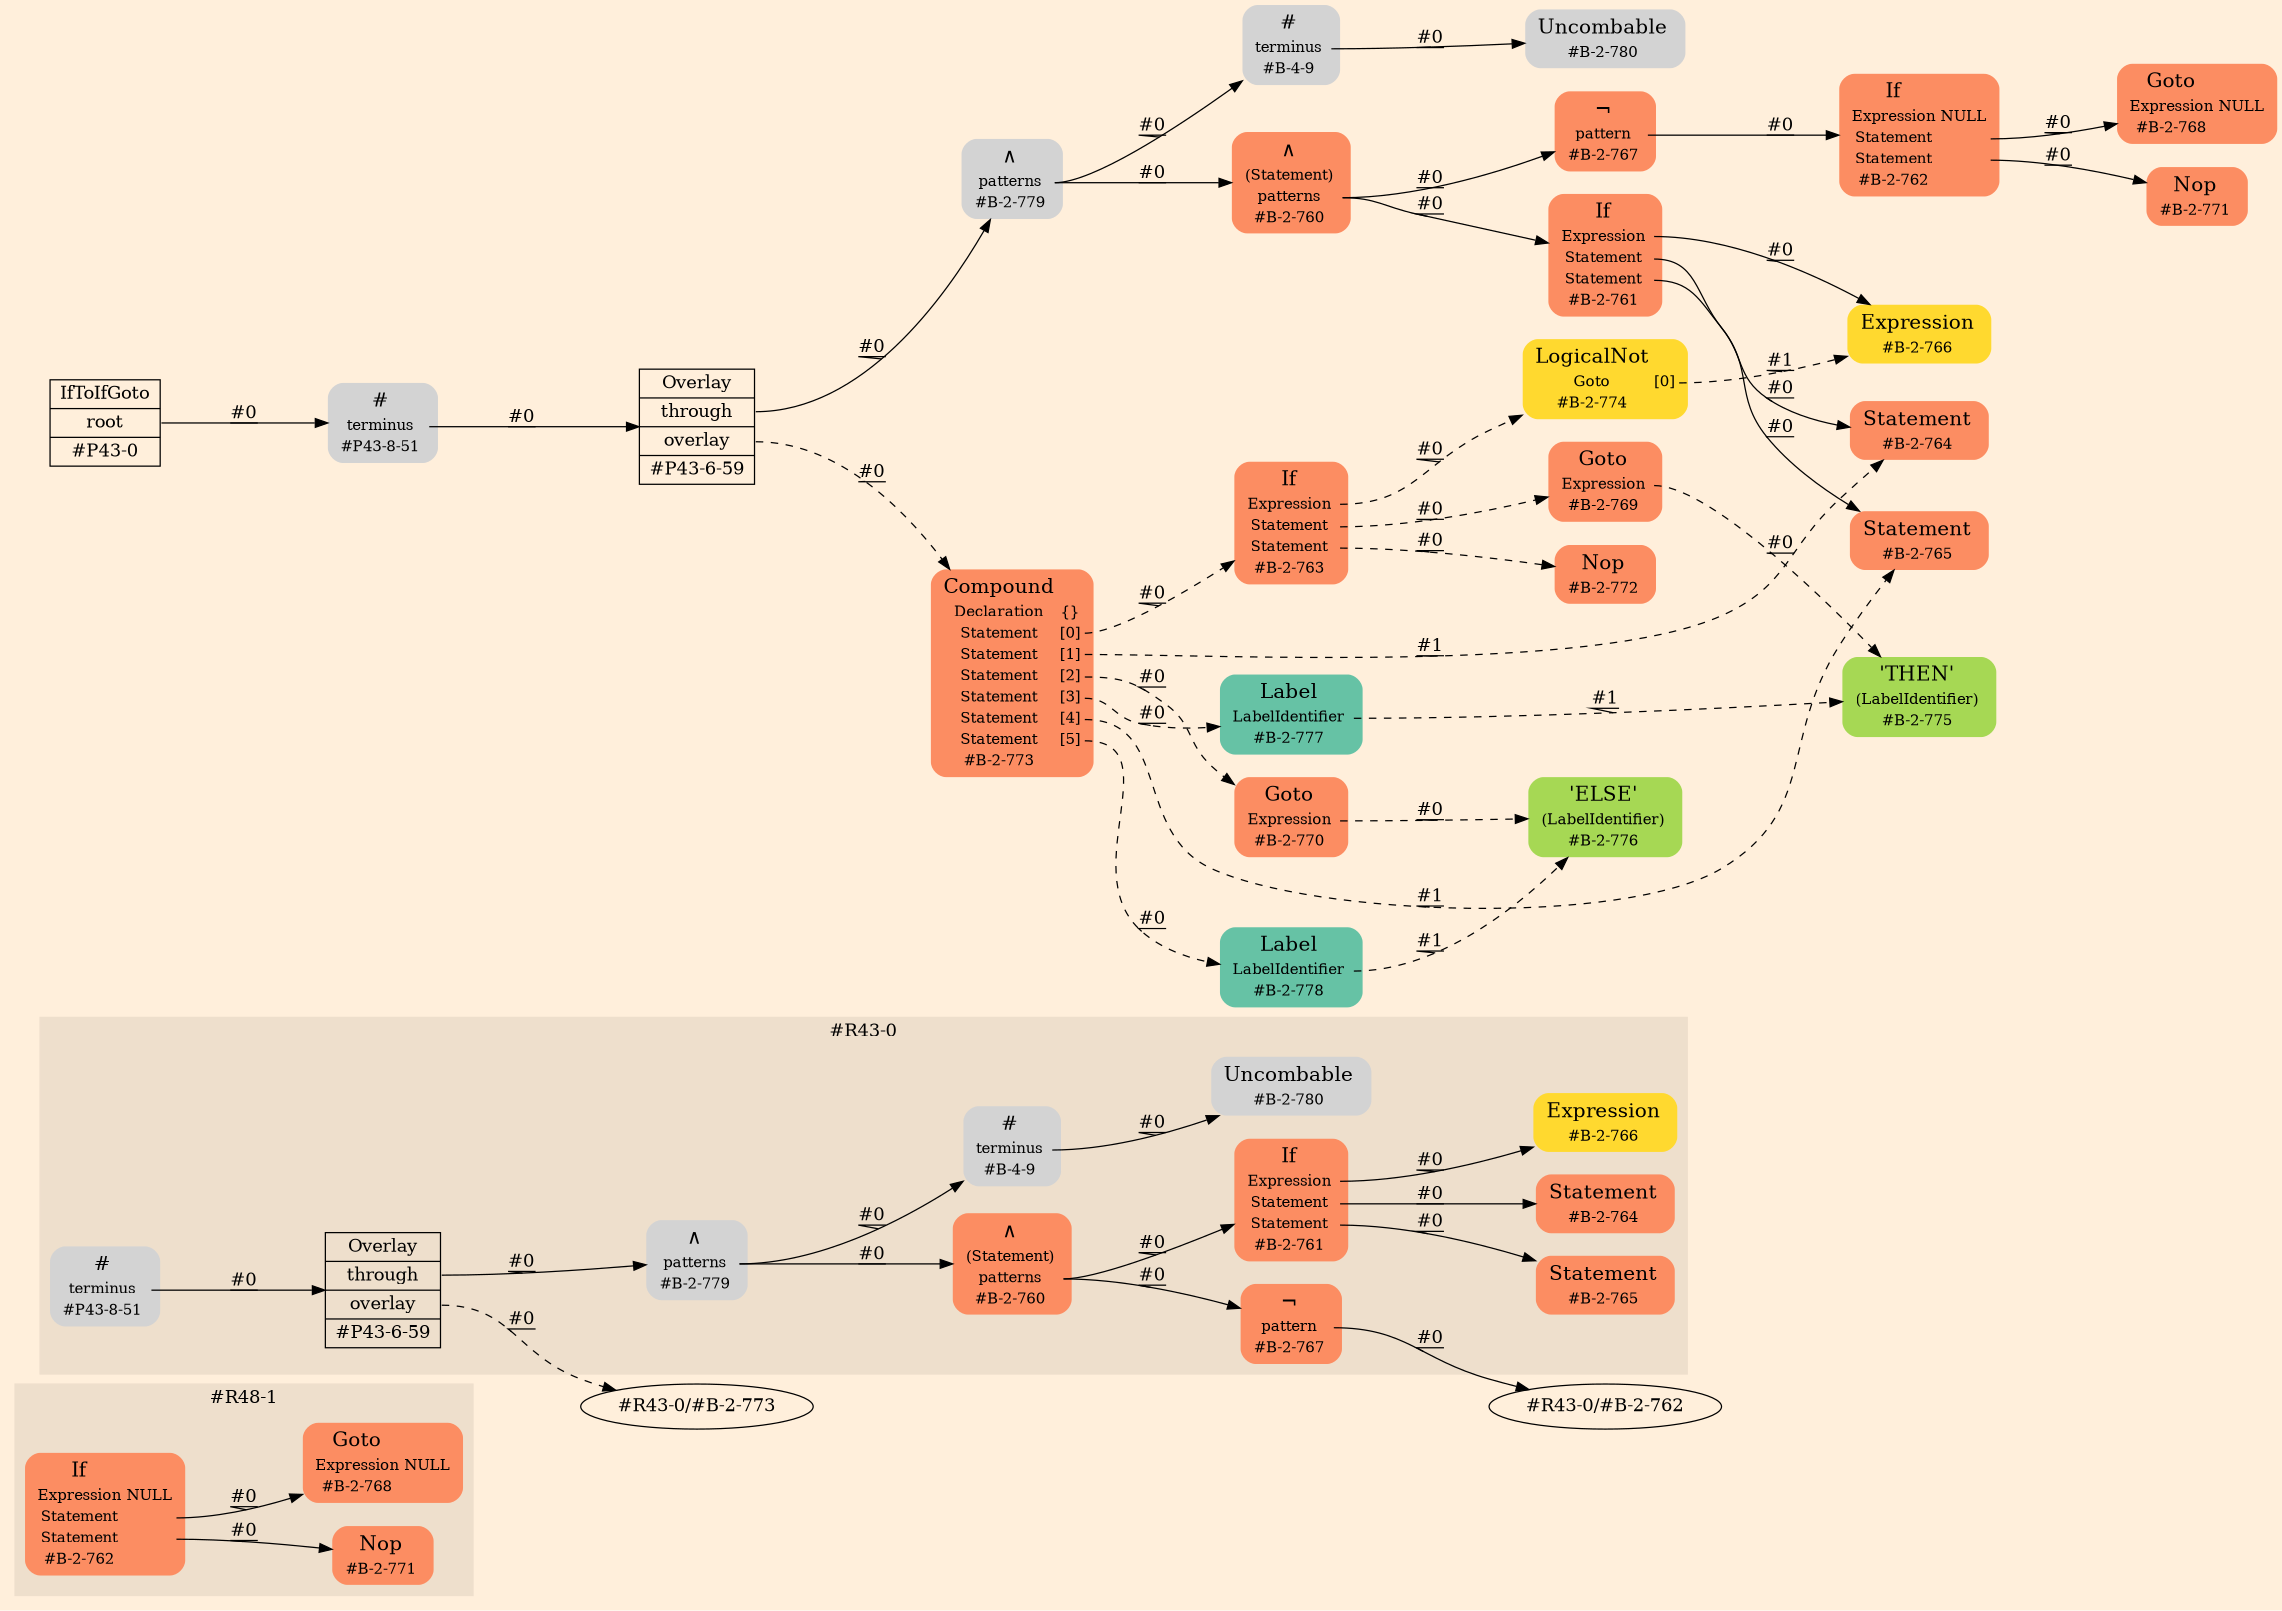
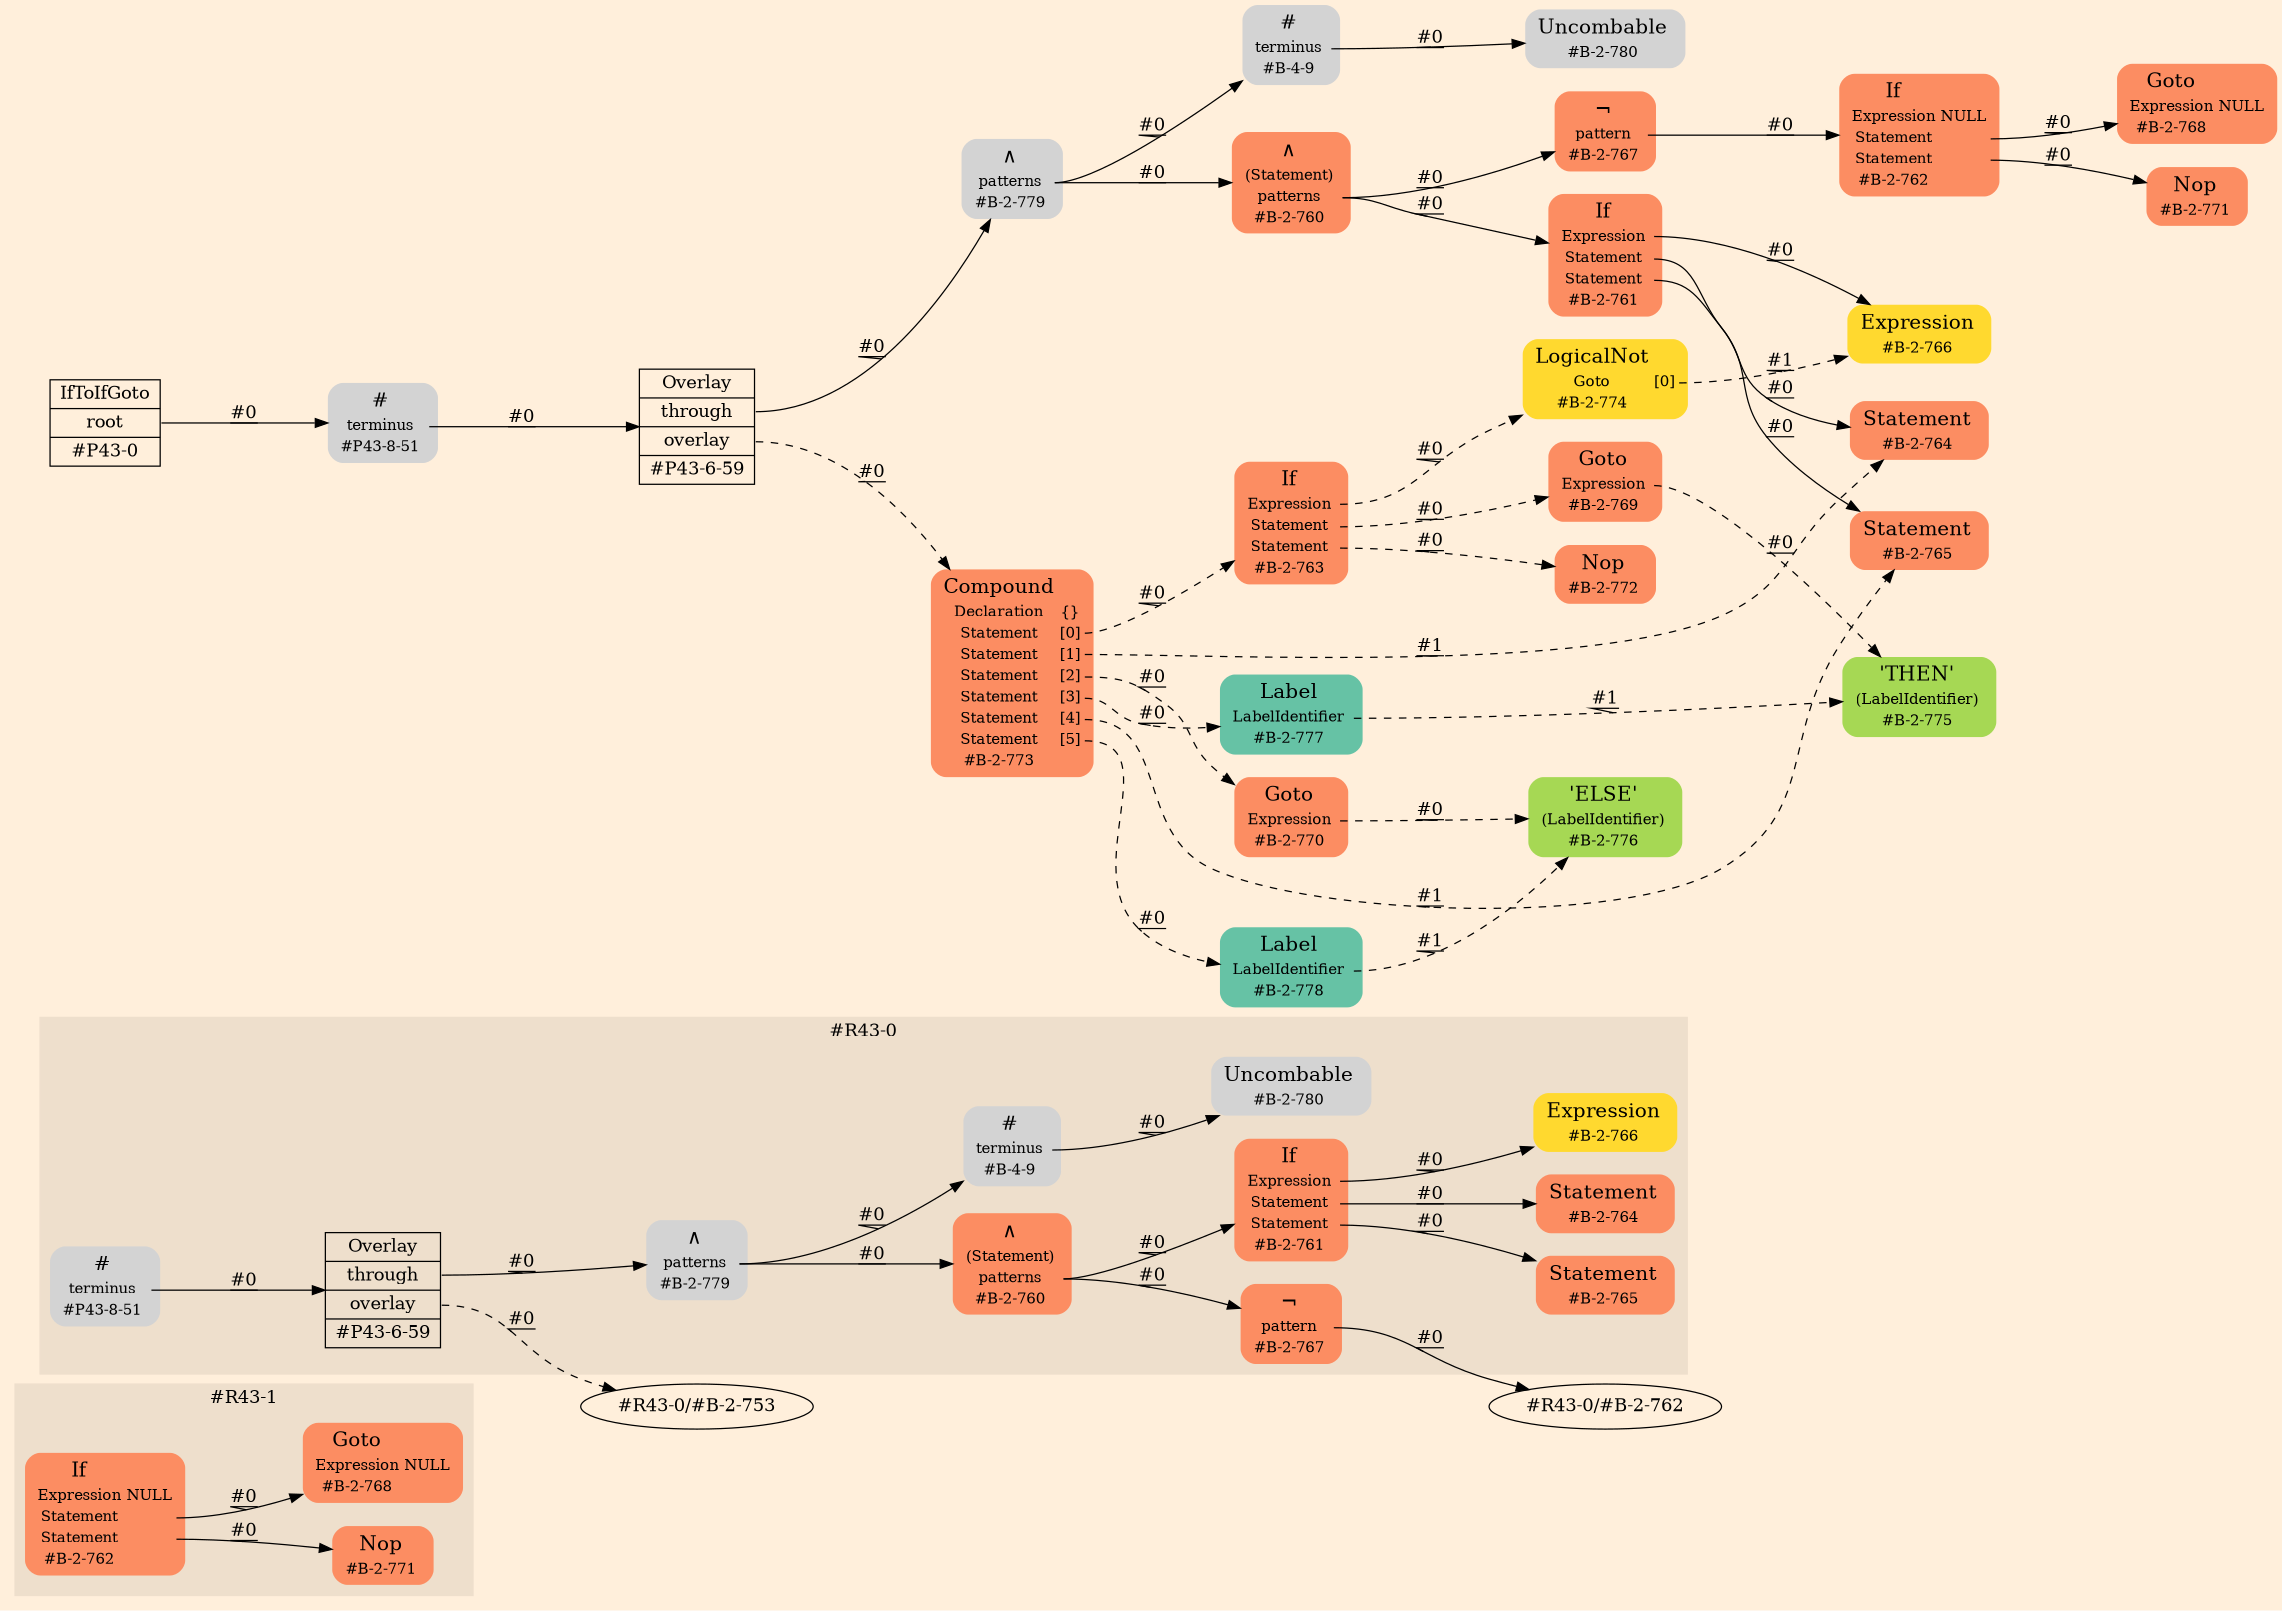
cluster "#R48-1": label "#R48-1" -> "#R43-1"
node "#R43-0/#B-2-773": label "#R43-0/#B-2-773" -> "#R43-0/#B-2-753"
